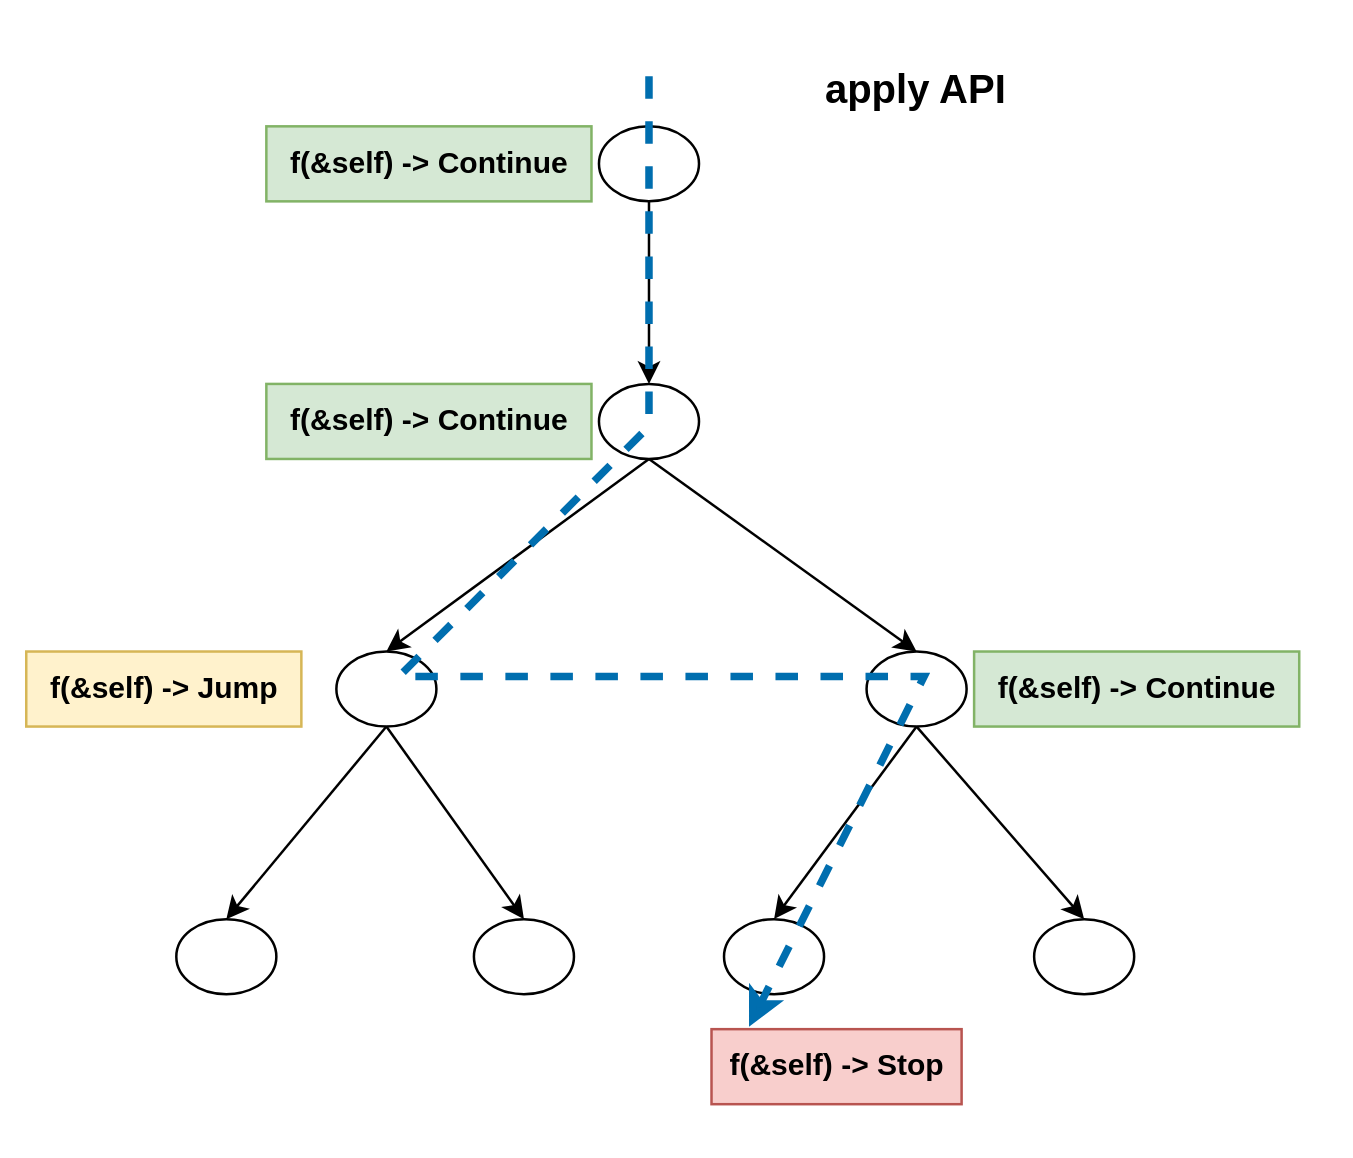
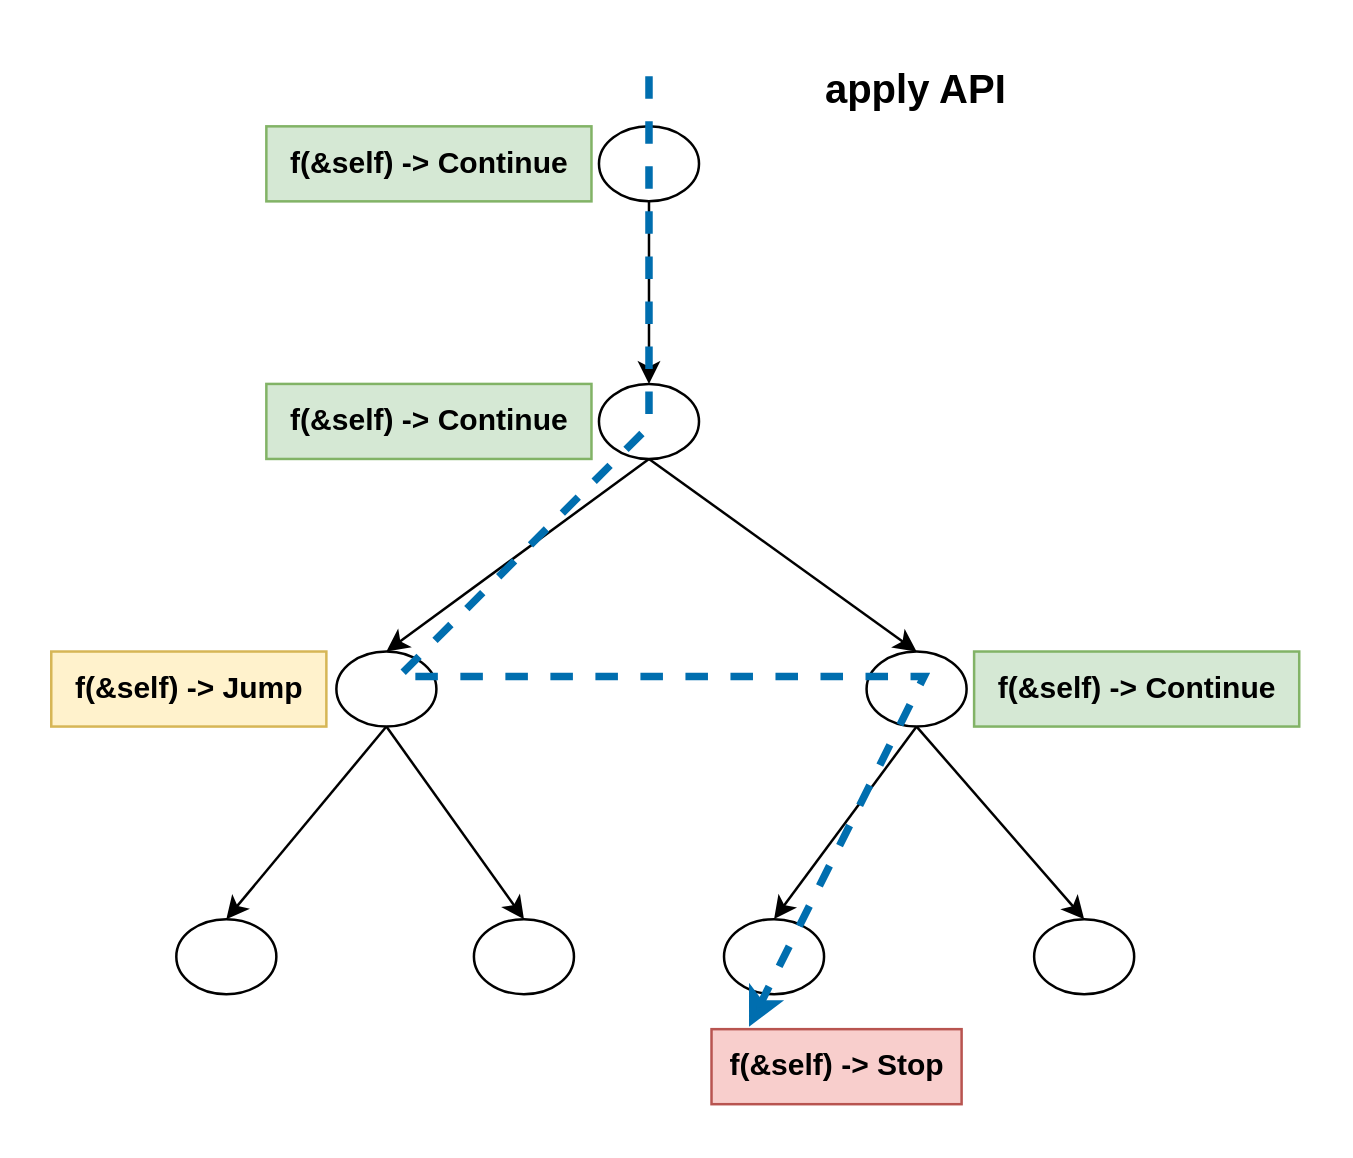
node "f(&self) -> Jump": moved (164, 689) -> (189, 689)
